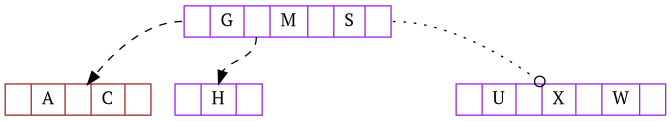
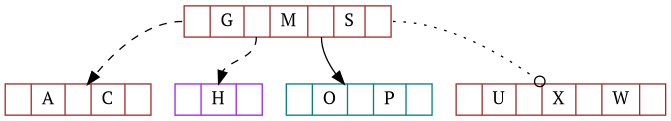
node "G": color purple -> brown
node "O": added
node "U": color purple -> brown
